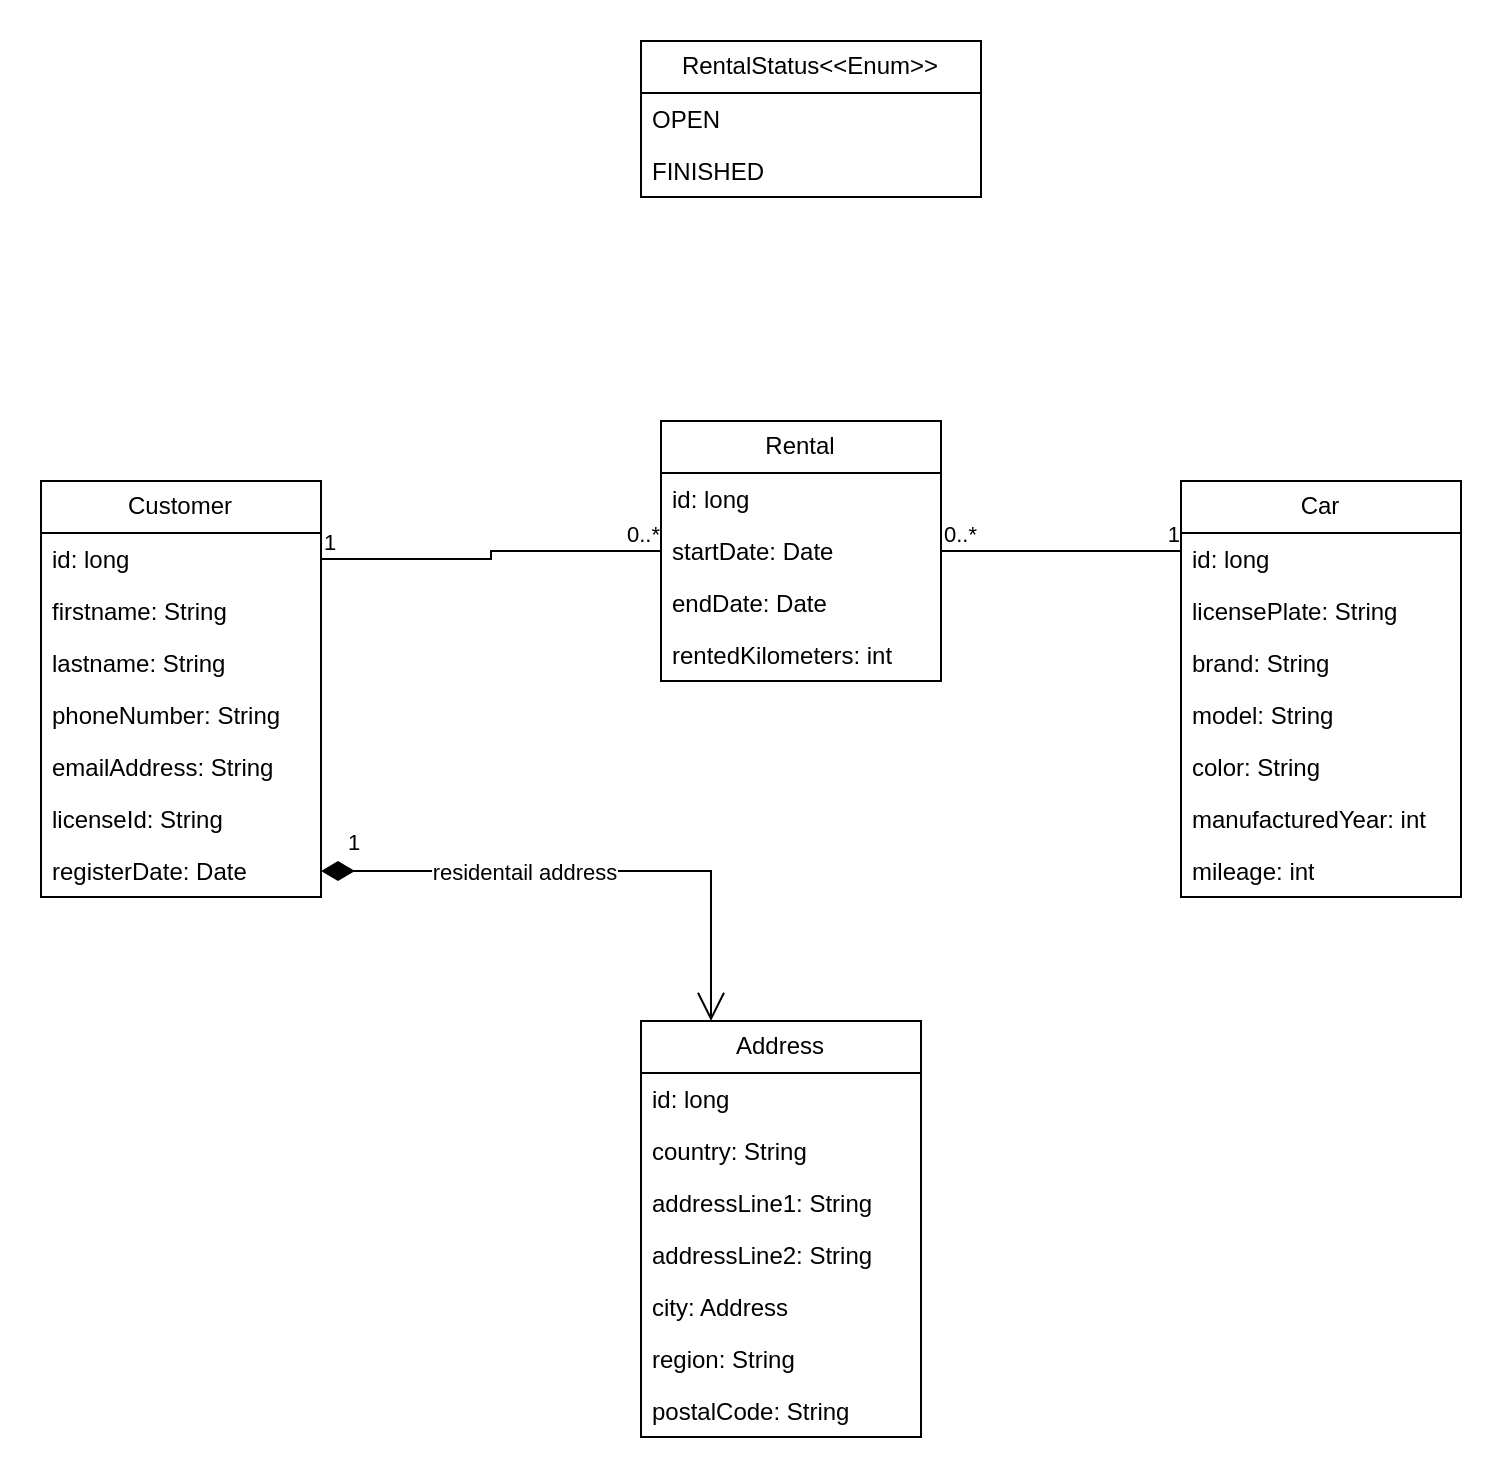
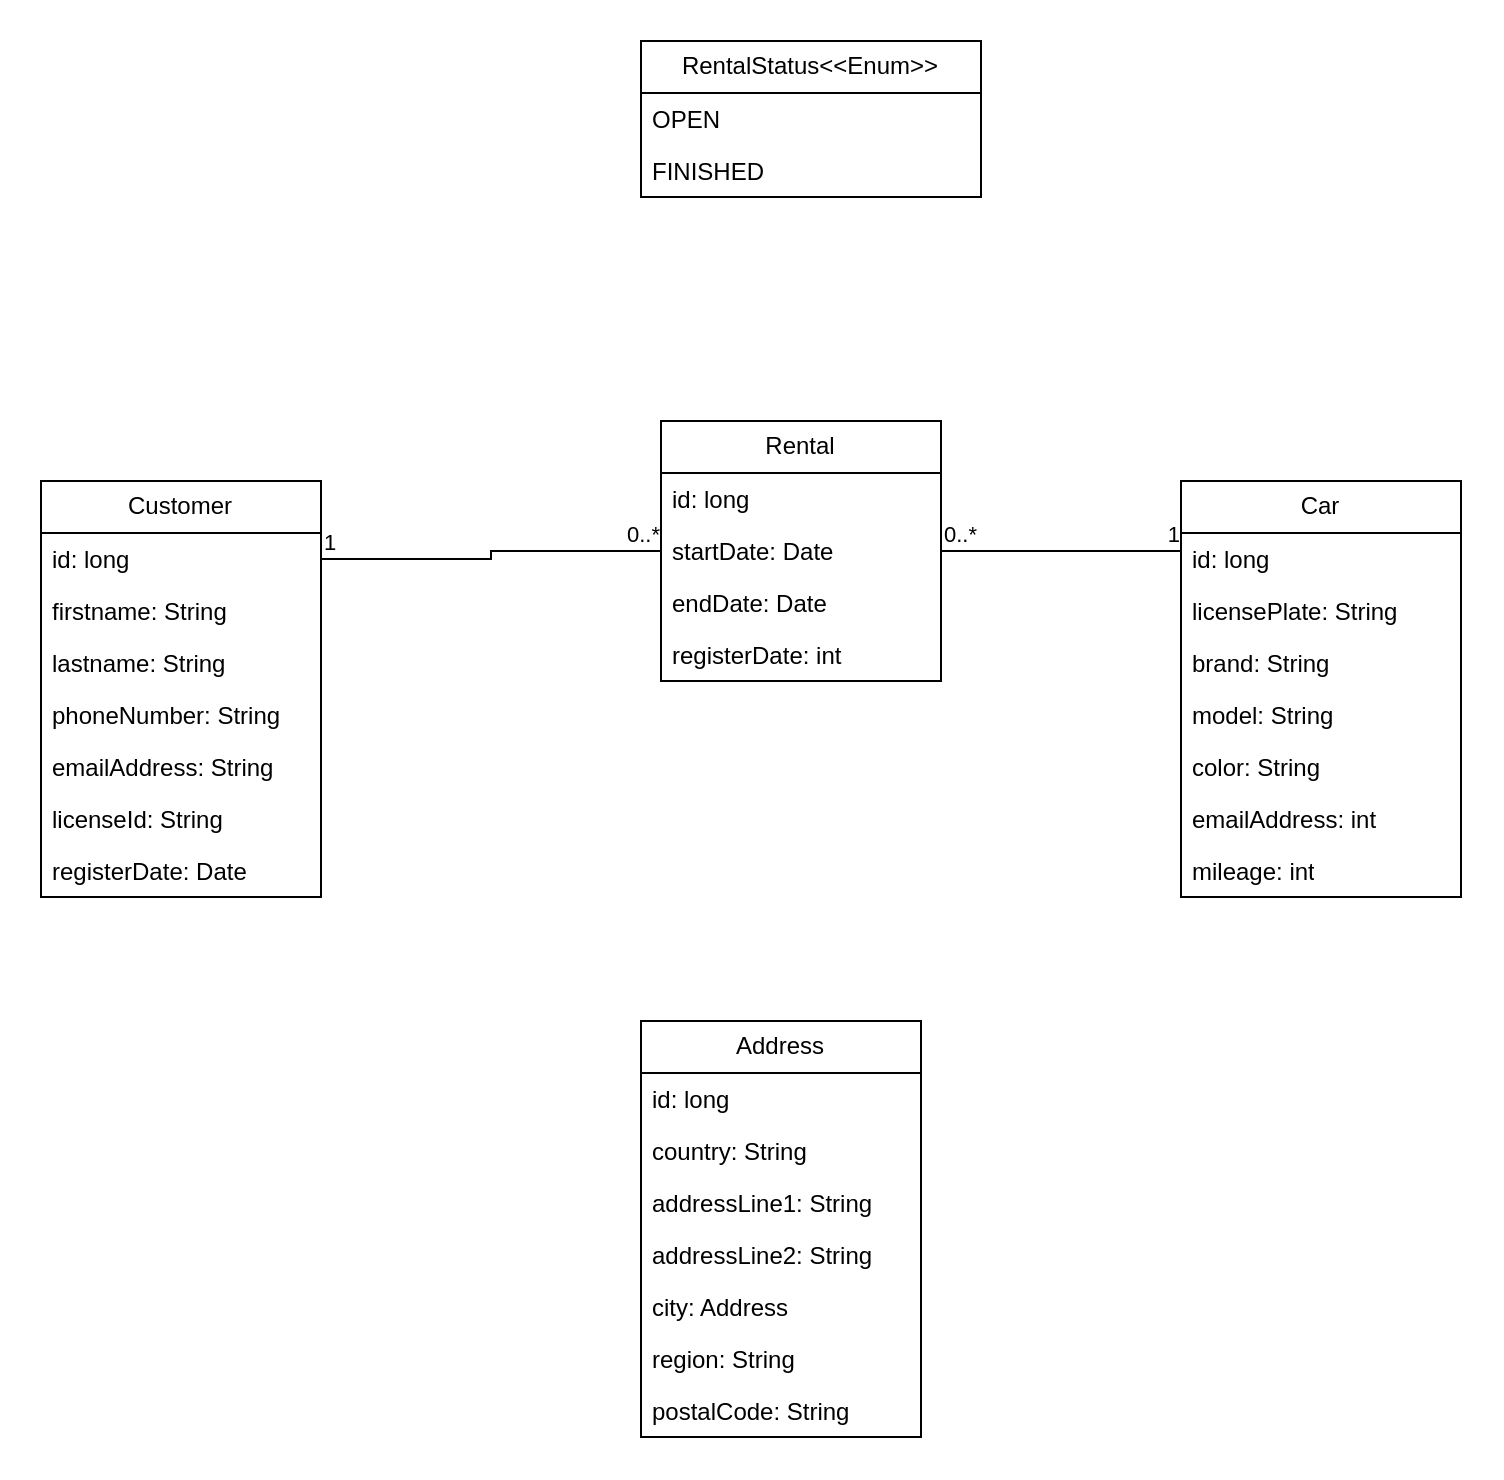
node "rentedKilometers: int": label "rentedKilometers: int" -> "registerDate: int"
node "manufacturedYear: int": label "manufacturedYear: int" -> "emailAddress: int"
edge "registerDate: Date" -- "Address": removed, labels "residentail address", "1"
